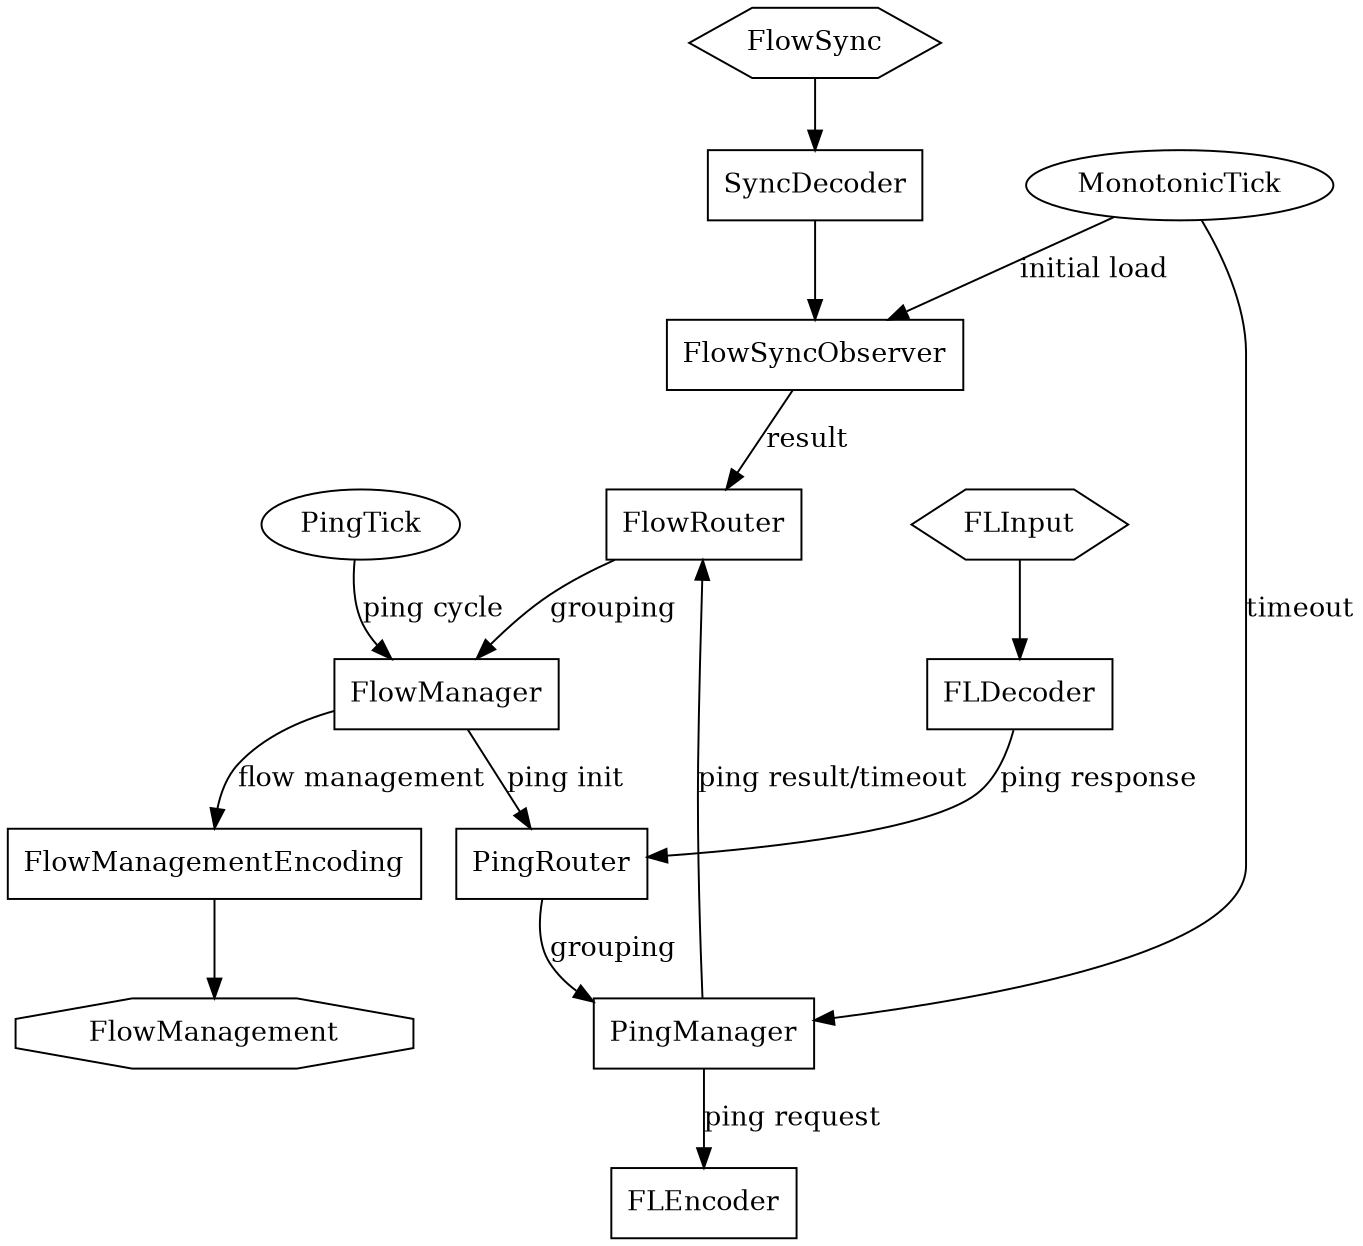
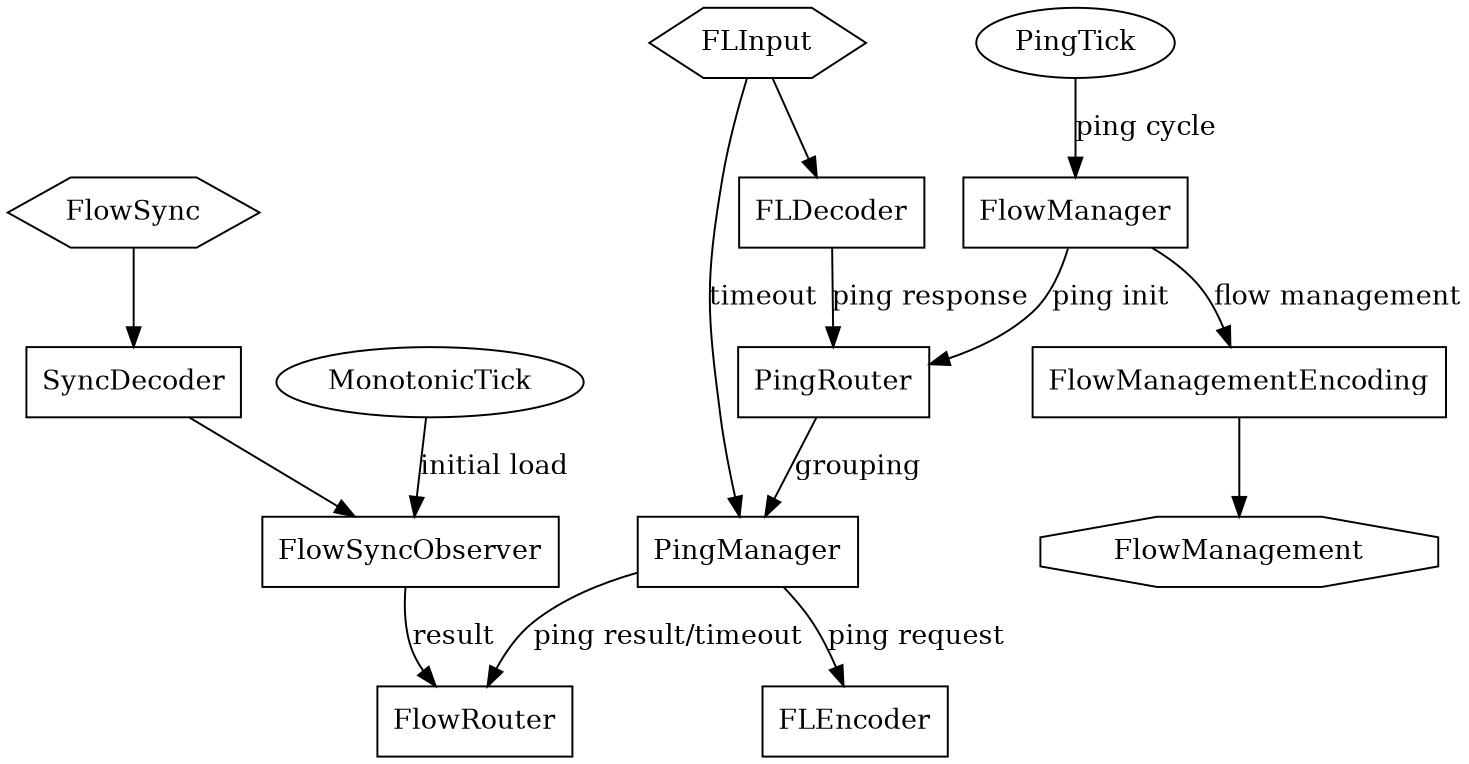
edge "FlowRouter" -> "FlowManager": removed, label "grouping"
edge "MonotonicTick" -> "PingManager": now "FLInput" -> "PingManager"
